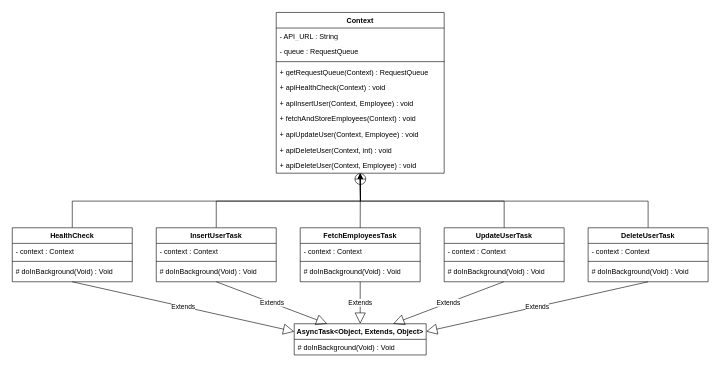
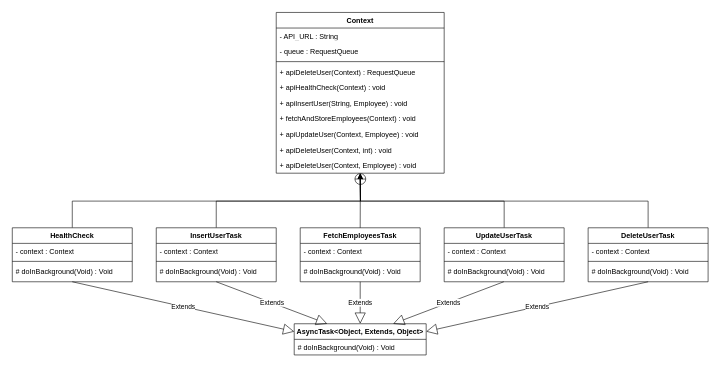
node "+ getRequestQueue(Context) : RequestQueue": label "+ getRequestQueue(Context) : RequestQueue" -> "+ apiDeleteUser(Context) : RequestQueue"
node "+ apiInsertUser(Context, Employee) : void": label "+ apiInsertUser(Context, Employee) : void" -> "+ apiInsertUser(String, Employee) : void"
